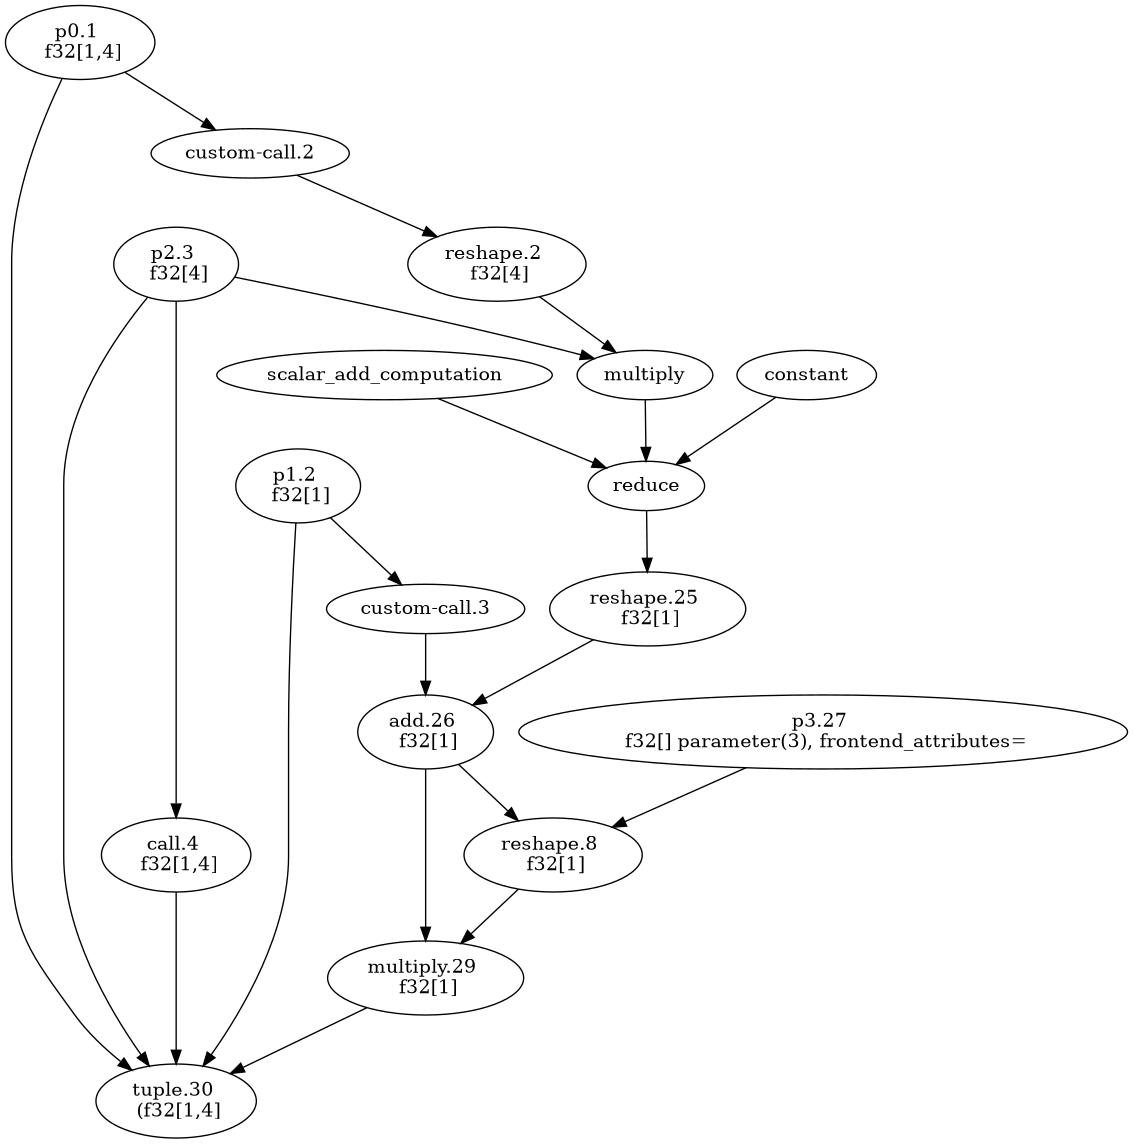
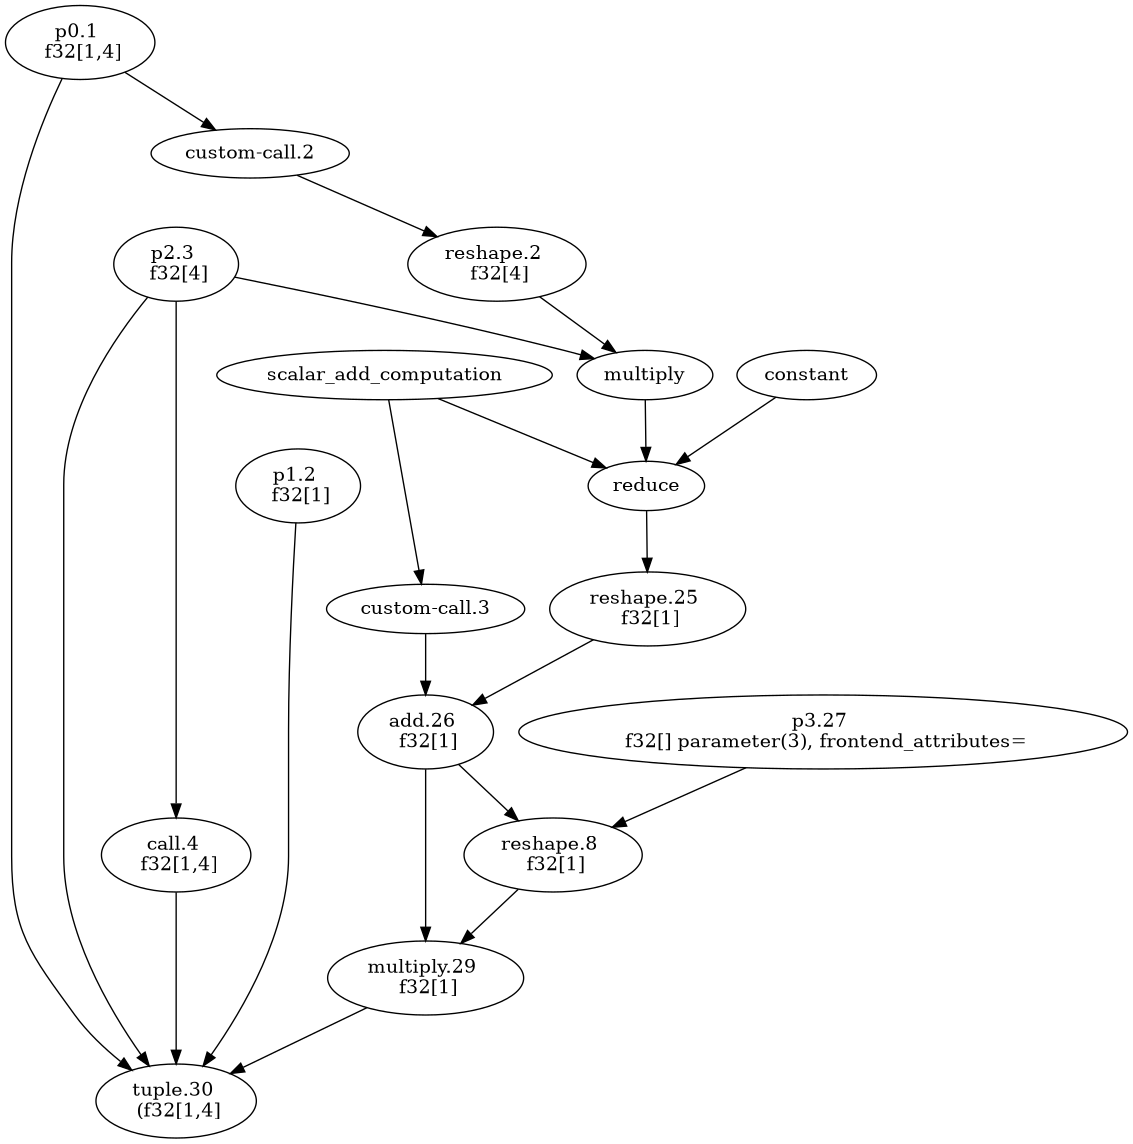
edge "p1.2 f32[1]" -> "custom-call.3": now "scalar_add_computation" -> "custom-call.3"
